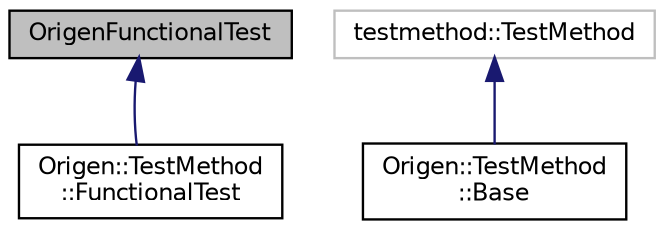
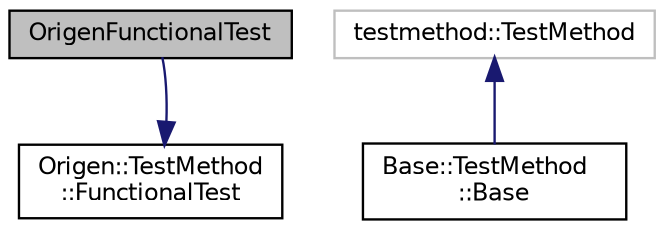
edge "Origen::TestMethod ::FunctionalTest" -> "OrigenFunctionalTest": reversed
node "Origen::TestMethod ::Base": label "Origen::TestMethod ::Base" -> "Base::TestMethod ::Base"
